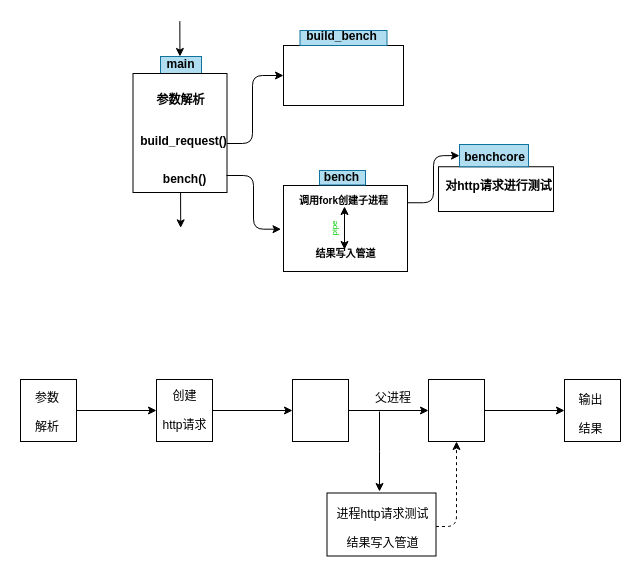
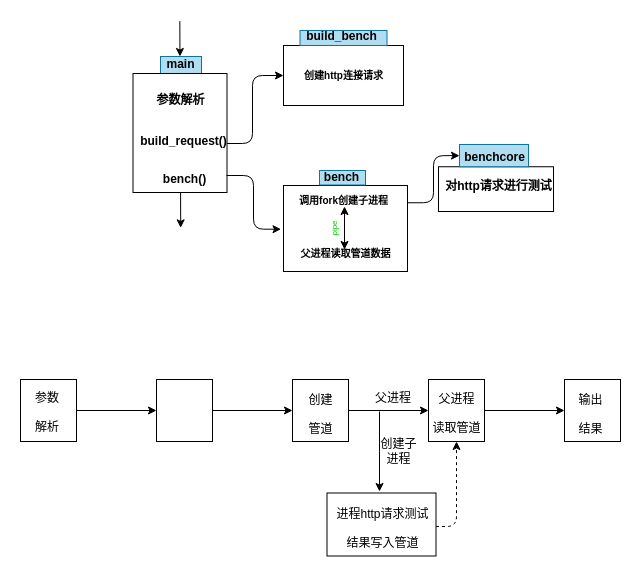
node "创建http连接请求": added
node "结果写入管道": label "结果写入管道" -> "父进程读取管道数据"
node "创建 http请求": removed
node "父进程 读取管道": added
node "创建 管道": added
node "创建子进程": added
